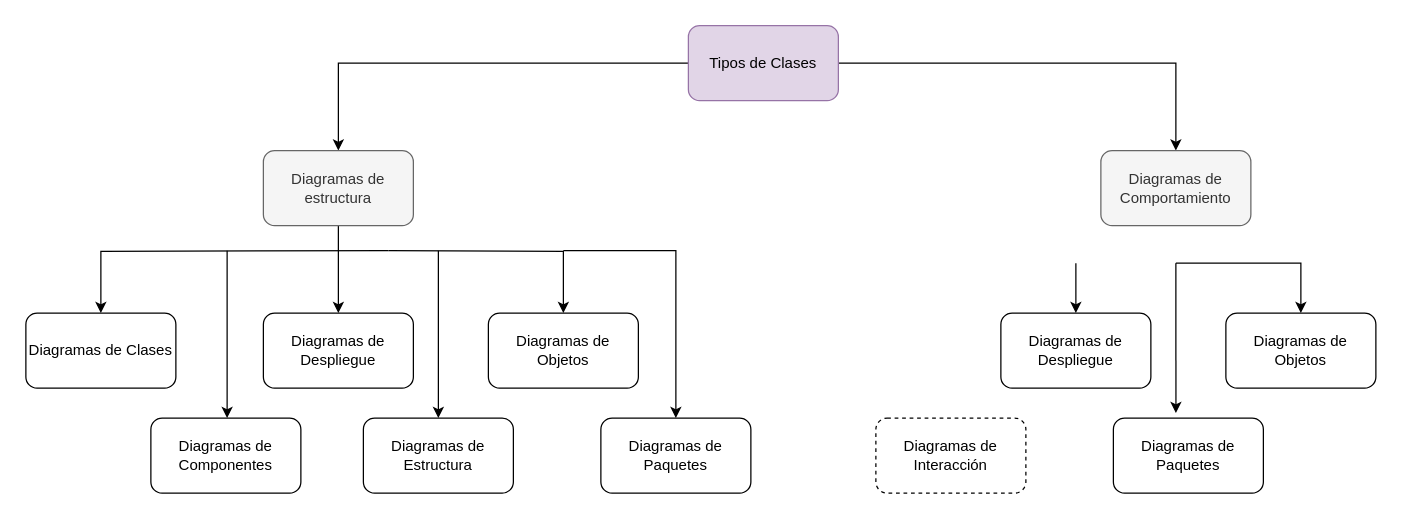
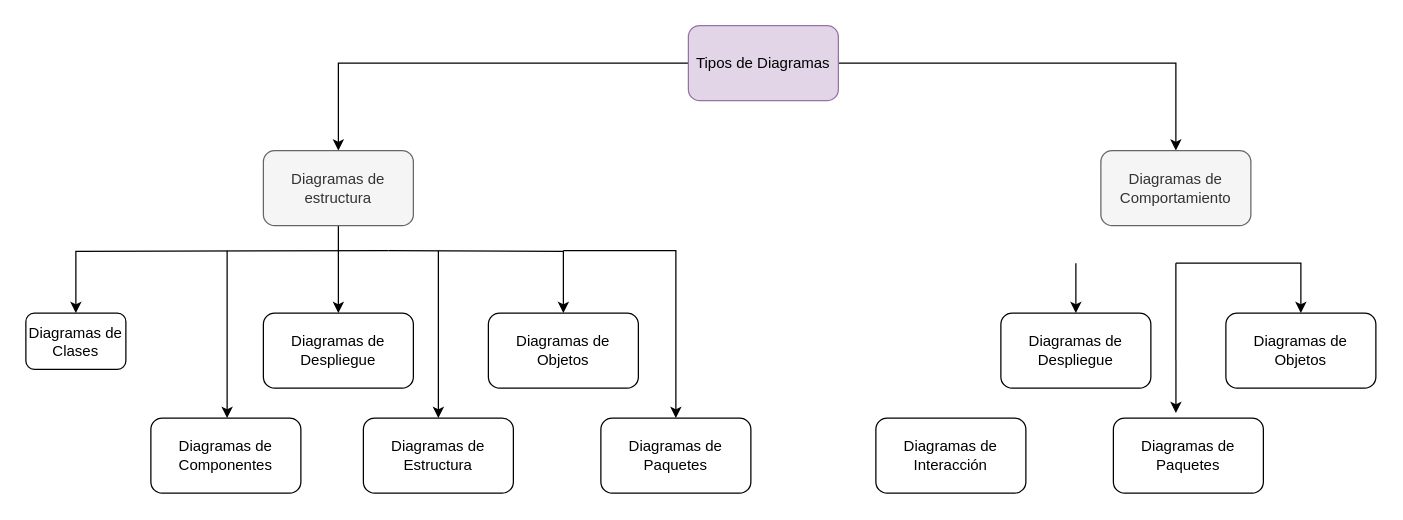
node "Tipos de Clases": label "Tipos de Clases" -> "Tipos de Diagramas"
node "Diagramas de Clases": size 150x75 -> 100x56
node "Diagramas de Interacción": style dashed -> solid
